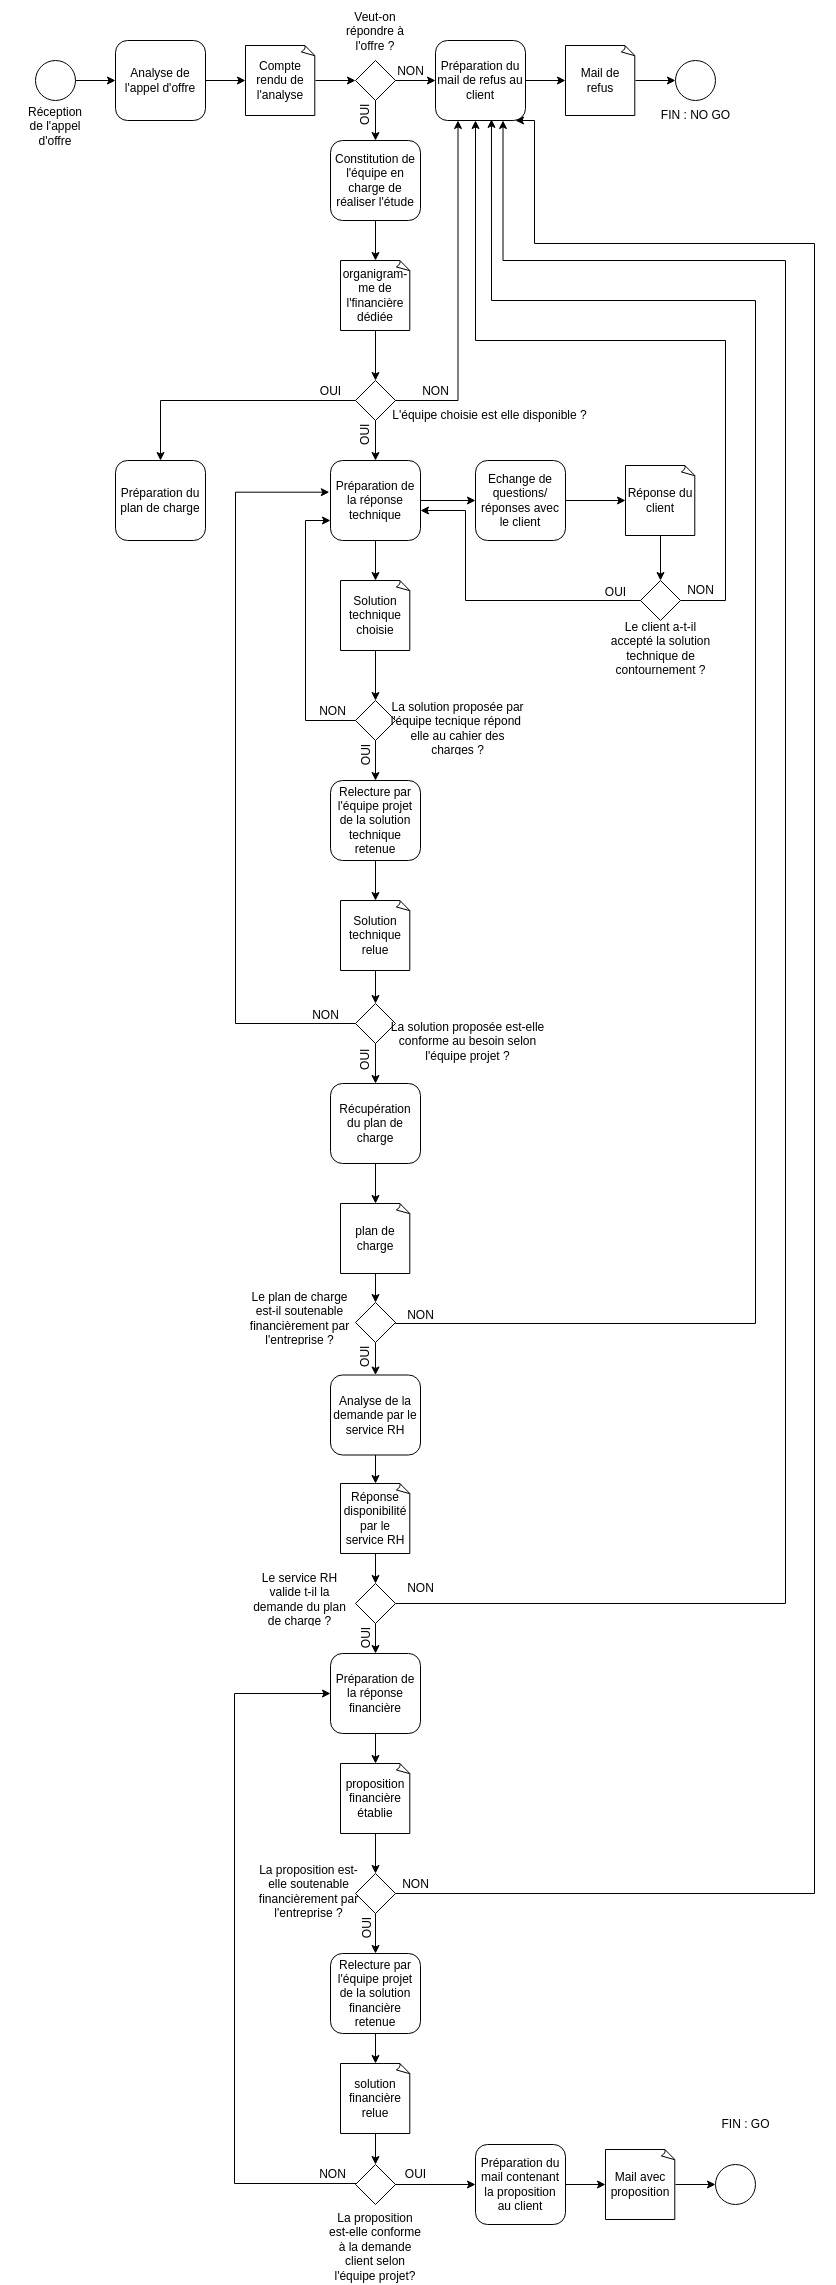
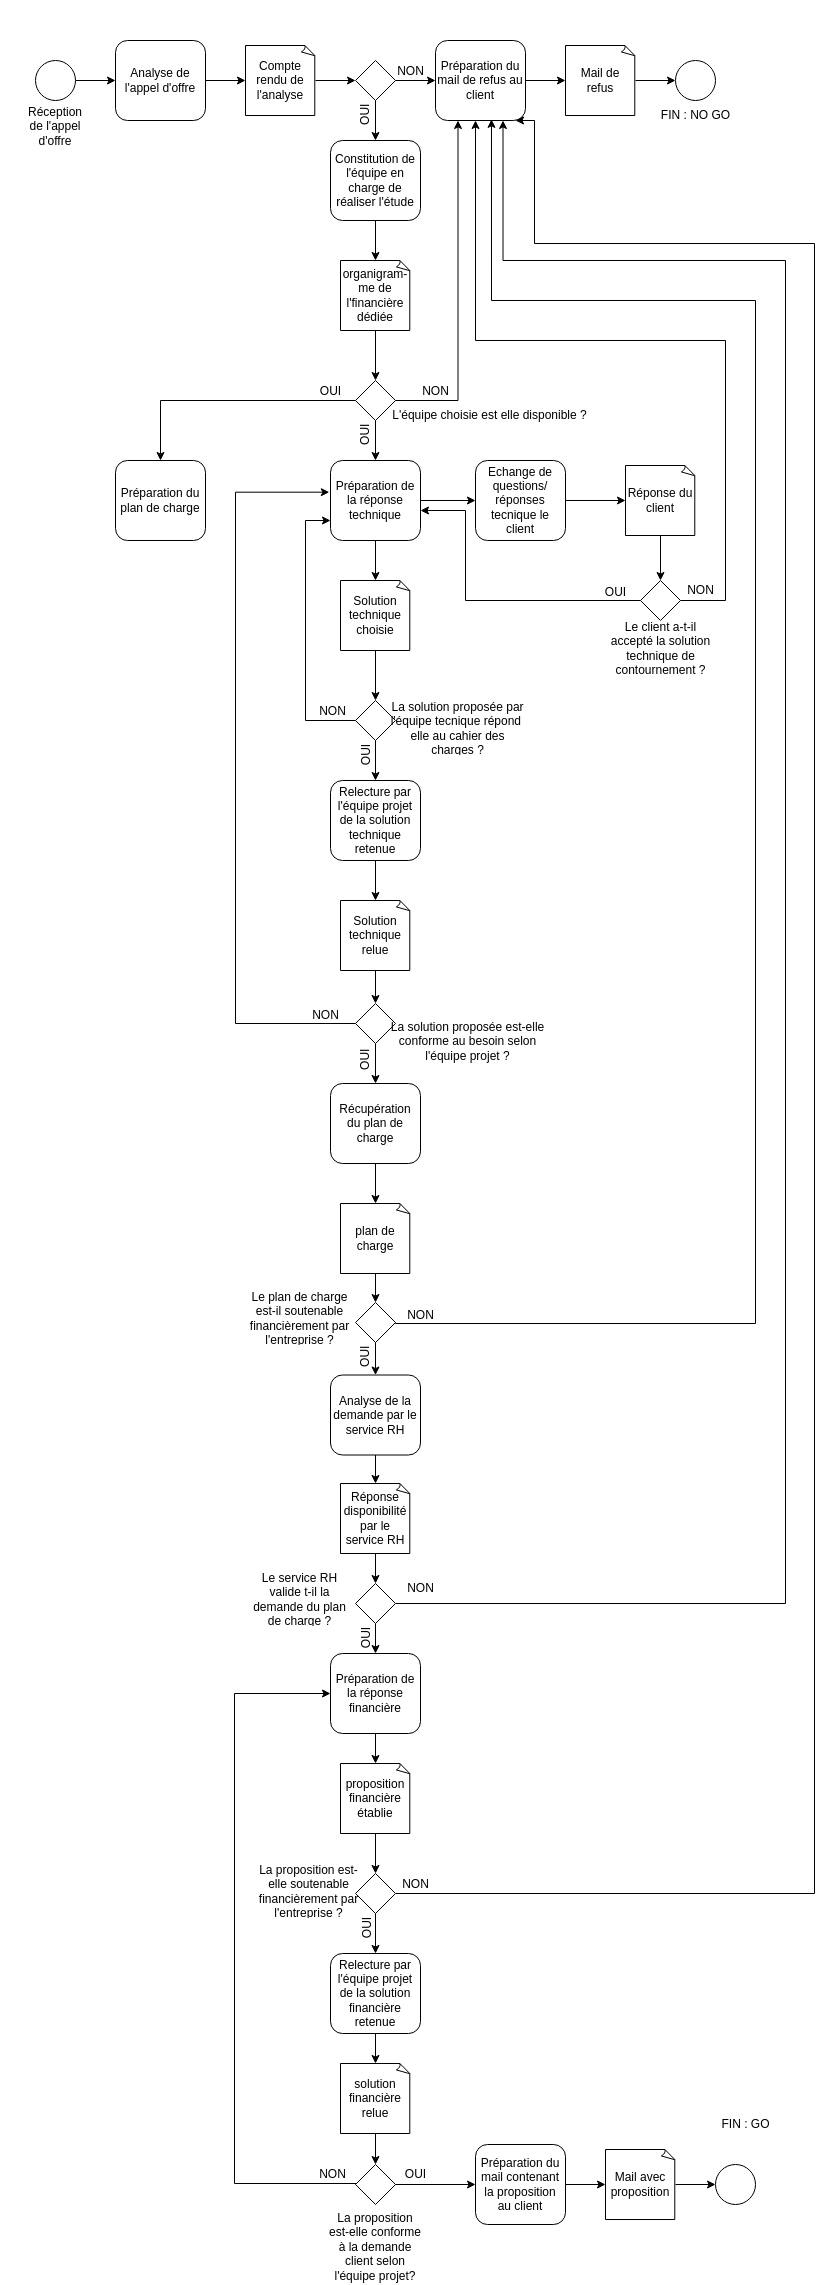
node "Veut-on répondre à l'offre ?": removed
node "Echange de questions/ réponses avec le client": label "Echange de questions/ réponses avec le client" -> "Echange de questions/ réponses tecnique le client"
